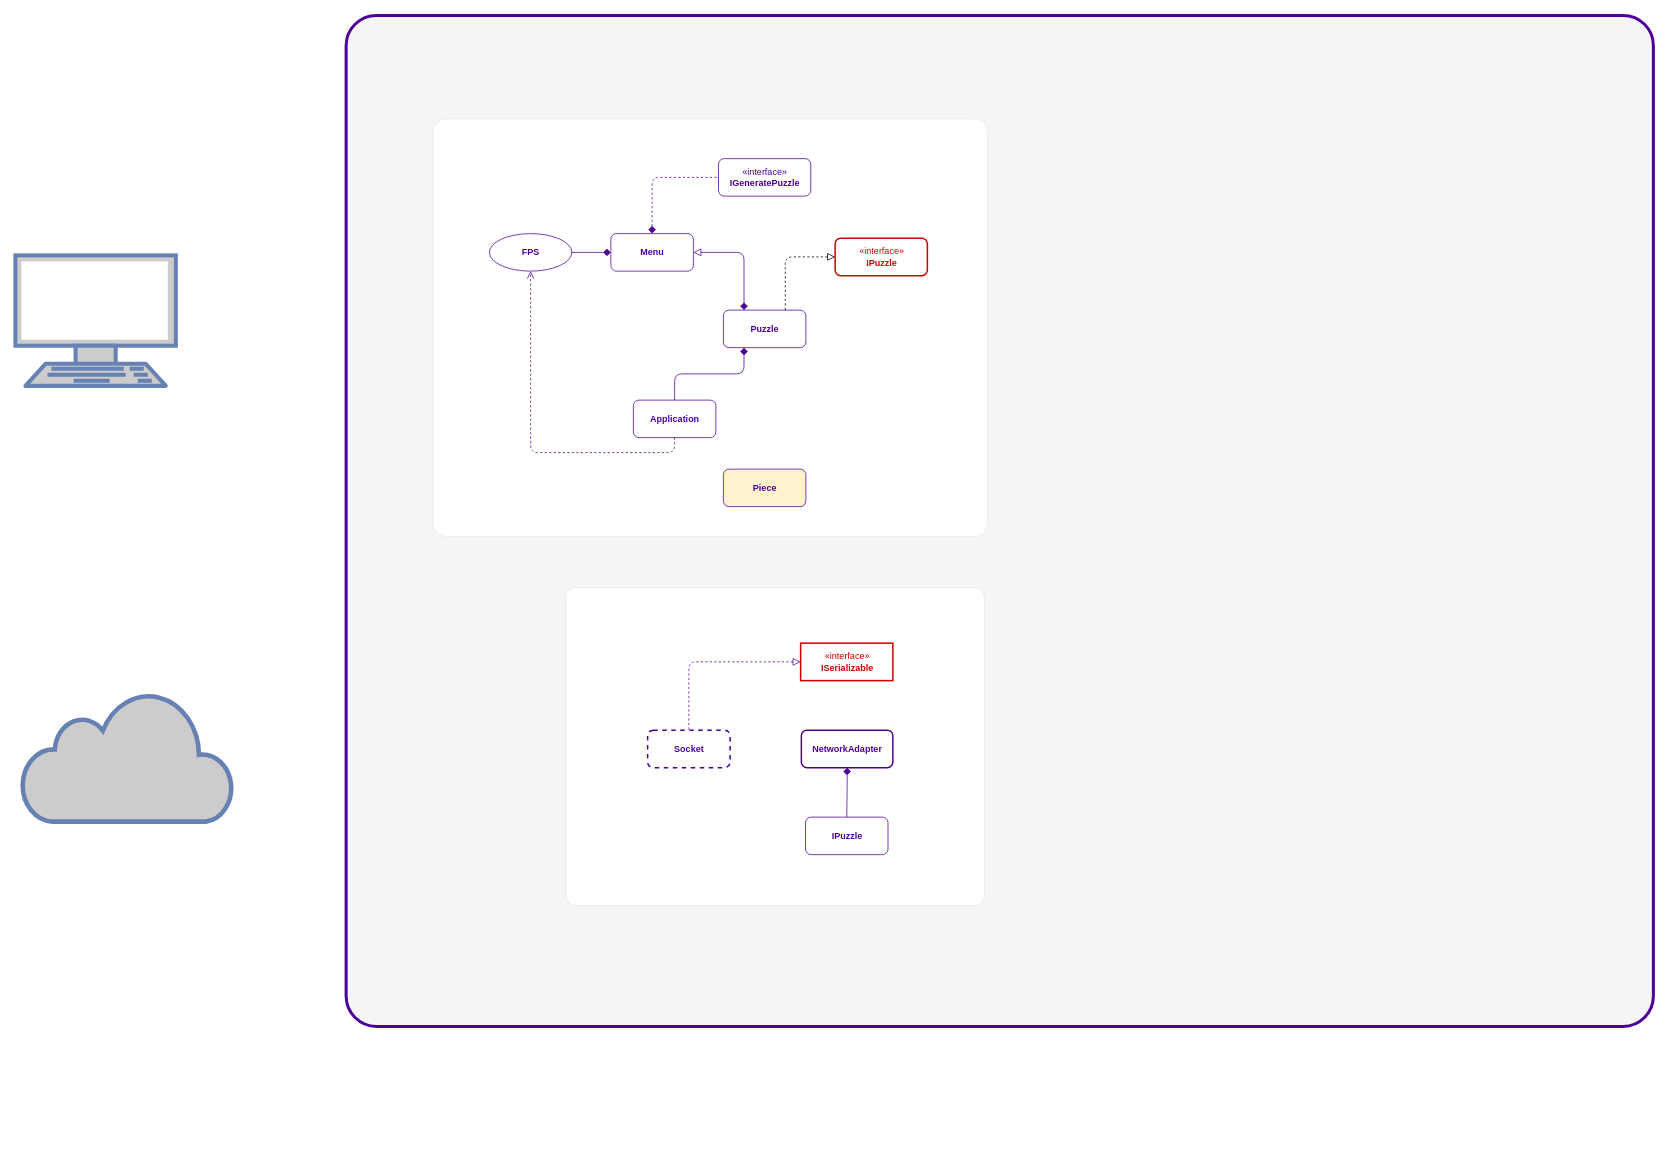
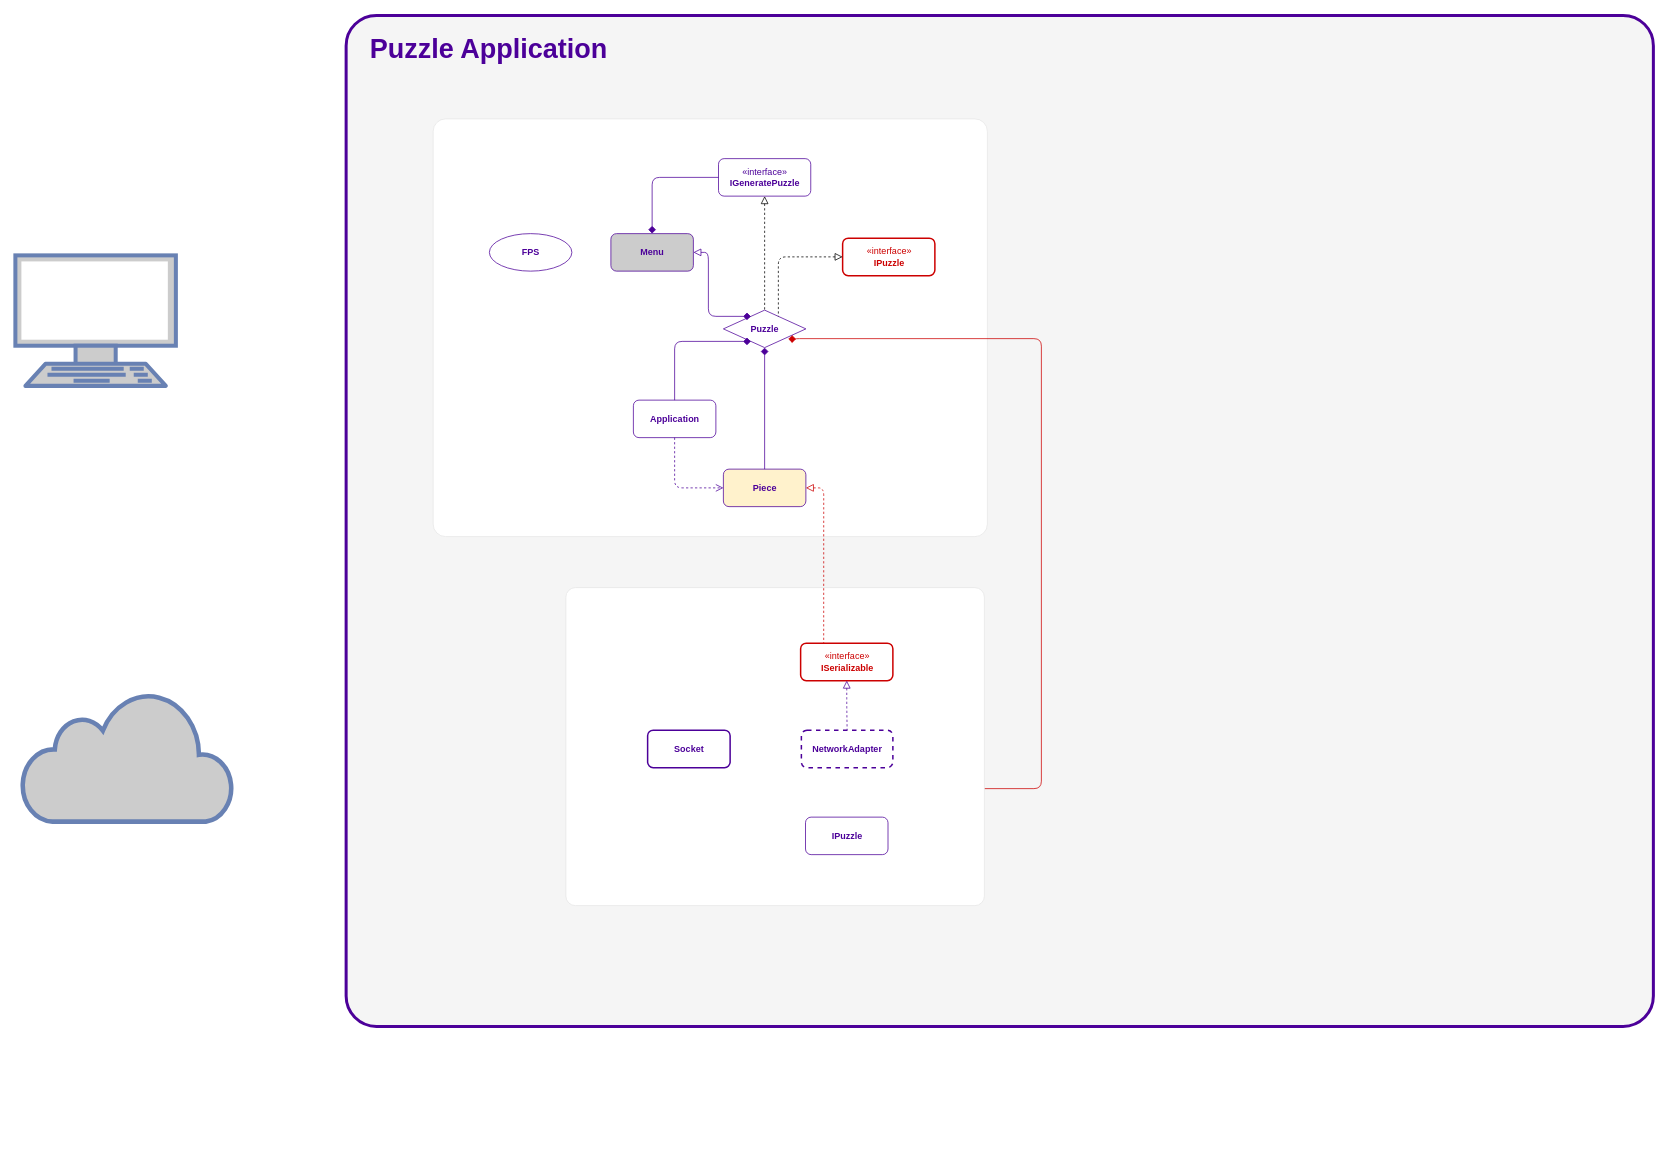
node "Puzzle Application": added
edge "«interface» IGeneratePuzzle" -> "Menu": style dashed -> solid
edge "FPS" -> "Menu": removed
node "Menu": fillcolor #ffffff -> #cccccc
edge "Puzzle" -> "«interface» IGeneratePuzzle": added
node "«interface» IPuzzle": moved (881, 257) -> (889, 257)
node "Puzzle": shape rounded rectangle -> diamond
edge "Piece" -> "Puzzle": added
edge "Application" -> "FPS": now "Application" -> "Piece"
edge "NetworkAdapter" -> "Puzzle": added
edge "«interface» ISerializable" -> "Piece": added
node "«interface» ISerializable": shape rectangle -> rounded rectangle
edge "Socket" -> "«interface» ISerializable": now "NetworkAdapter" -> "«interface» ISerializable"
node "Socket": style dashed -> solid
node "NetworkAdapter": style solid -> dashed
edge "IPuzzle" -> "NetworkAdapter": removed
